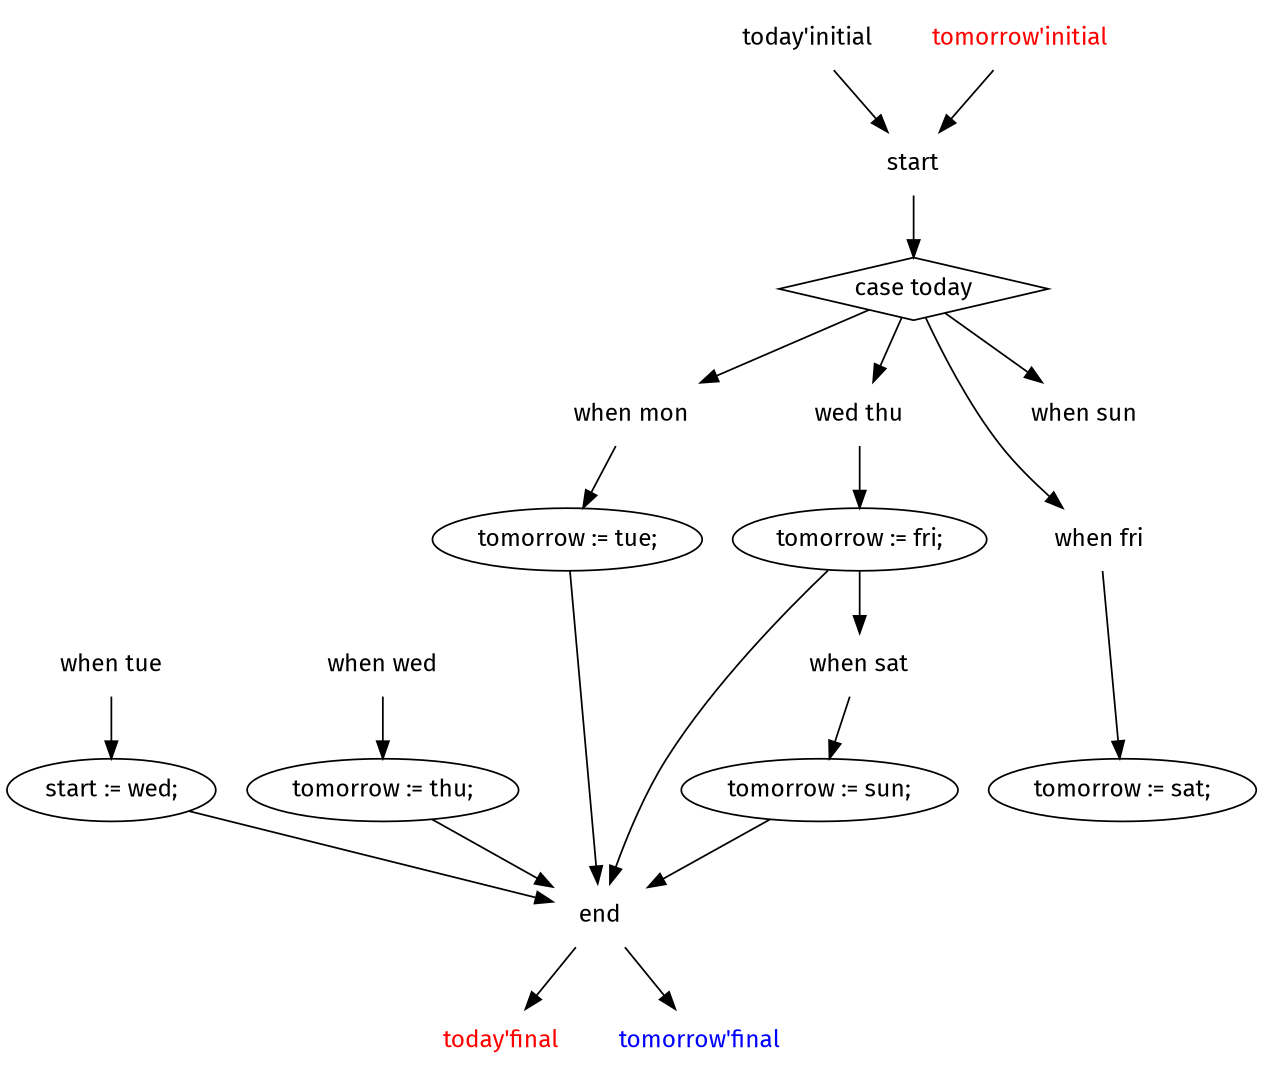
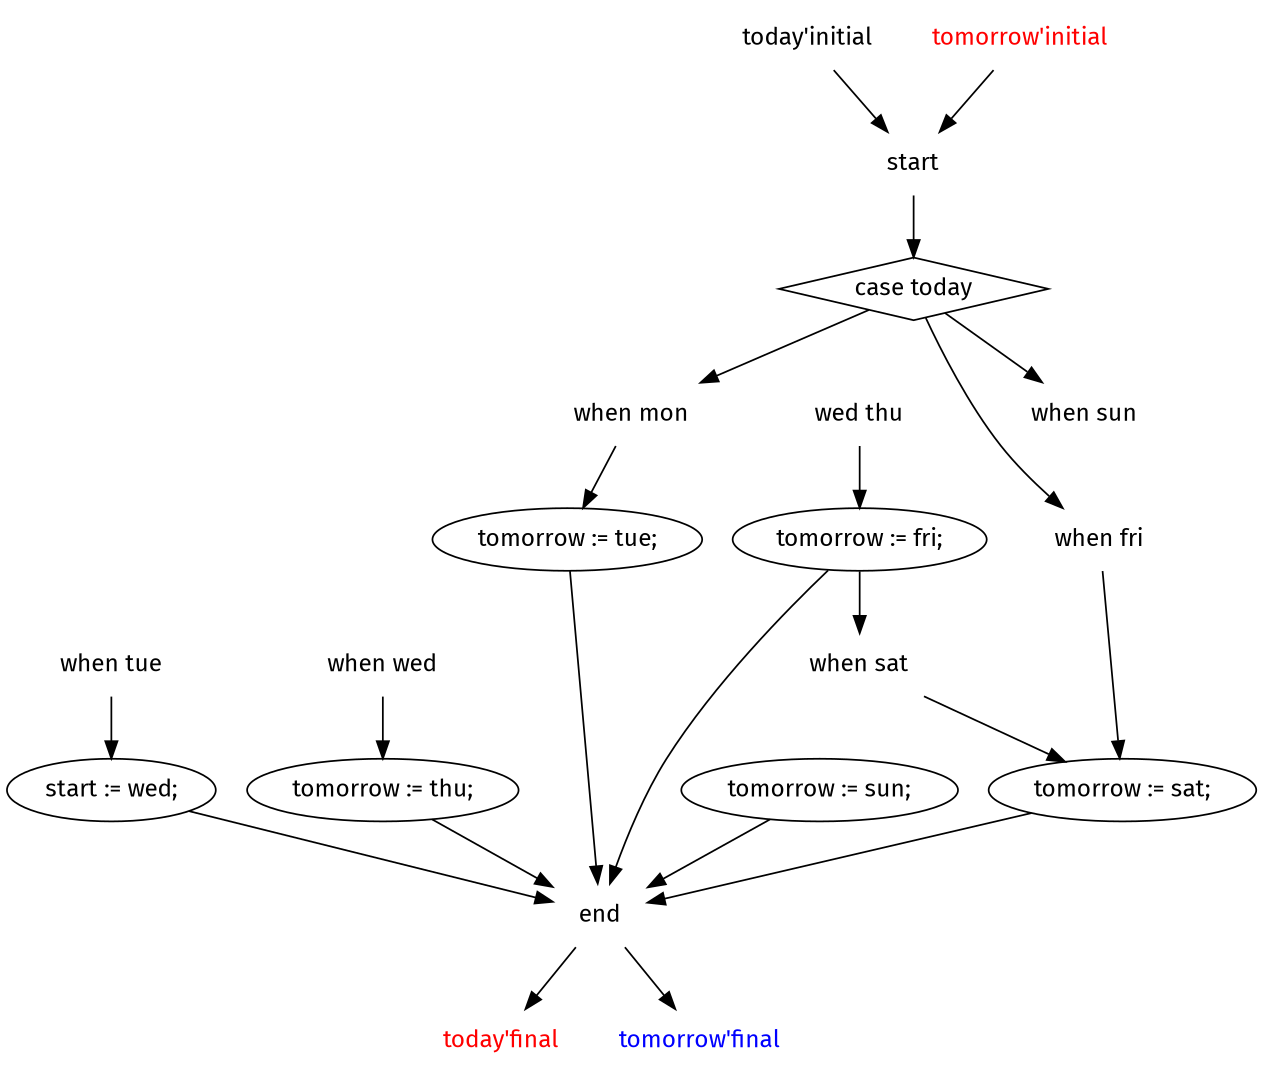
edge "case today" -> "wed thu": removed
edge "when sat" -> "tomorrow := sun;": now "when sat" -> "tomorrow := sat;"
edge "tomorrow := sat;" -> "end": added
